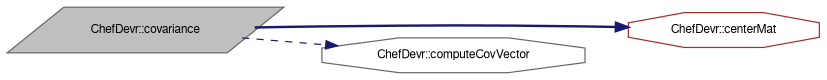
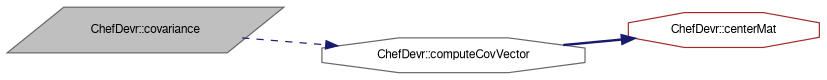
edge "ChefDevr::covariance" -> "ChefDevr::centerMat": now "ChefDevr::computeCovVector" -> "ChefDevr::centerMat"
